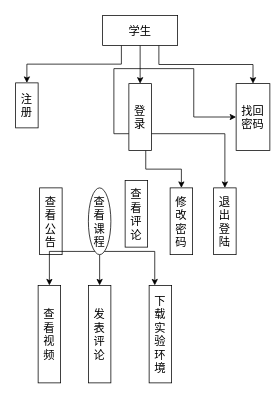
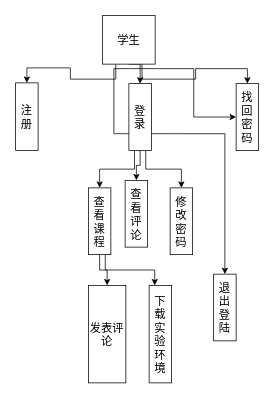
node "学生": size 75x30 -> 53x49
node "注册": size 23x45 -> 23x68
node "找回密码": size 34x67 -> 23x67
edge "登录" -> "查看课程": added
edge "登录" -> "查看评论": added
node "查看公告": removed
node "查看课程": shape ellipse -> rectangle
node "退出登陆": moved (225, 221) -> (225, 308)
edge "查看课程" -> "查看视频": removed
node "查看视频": removed
node "发表评论": size 23x98 -> 38x98
